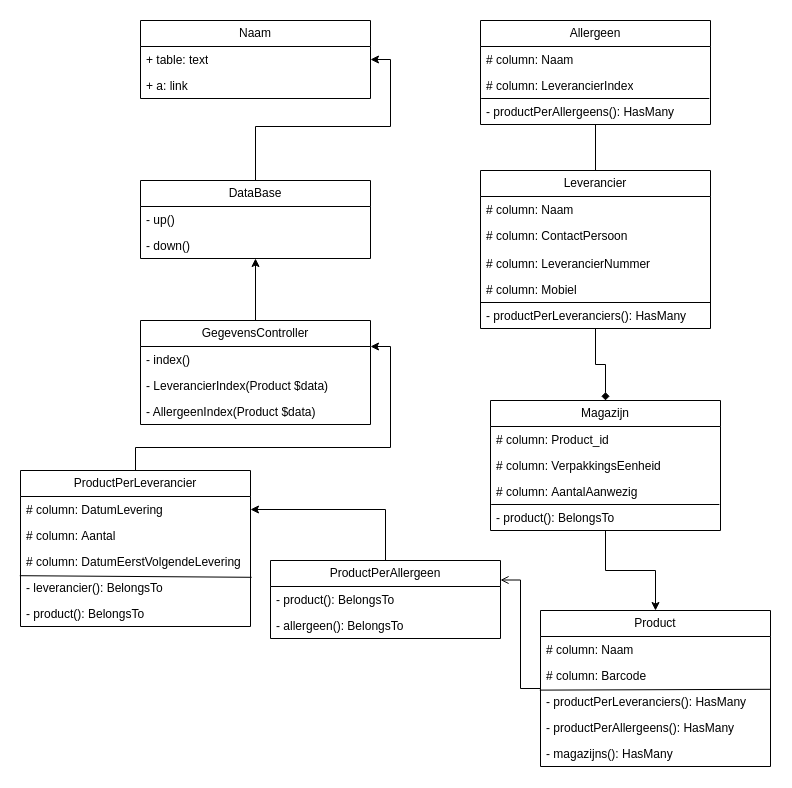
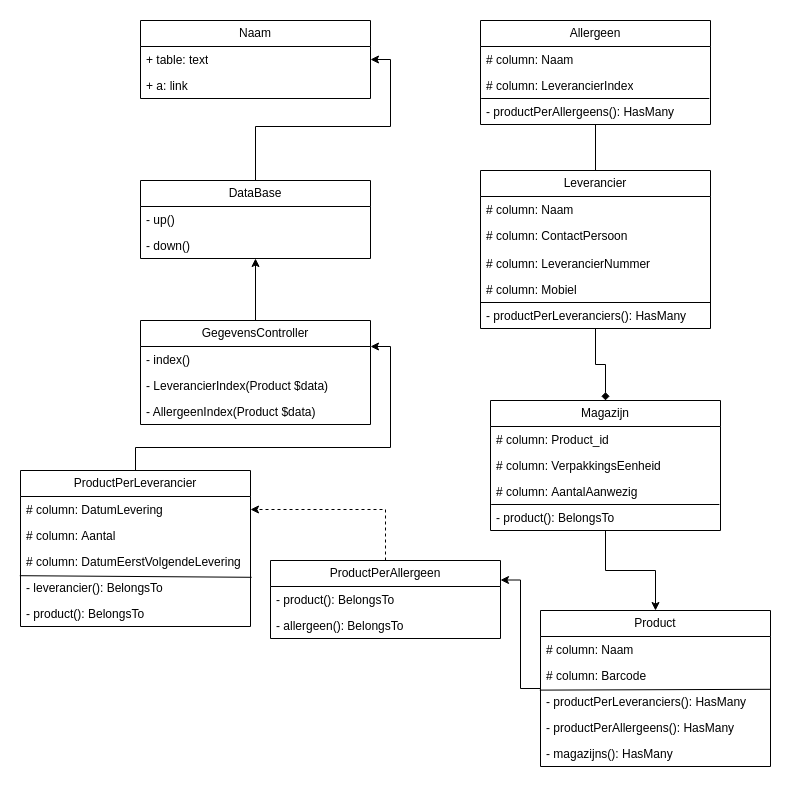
edge "ProductPerAllergeen" -> "# column: DatumLevering": style solid -> dashed
edge "Product" -> "ProductPerAllergeen": arrowhead open -> classic
